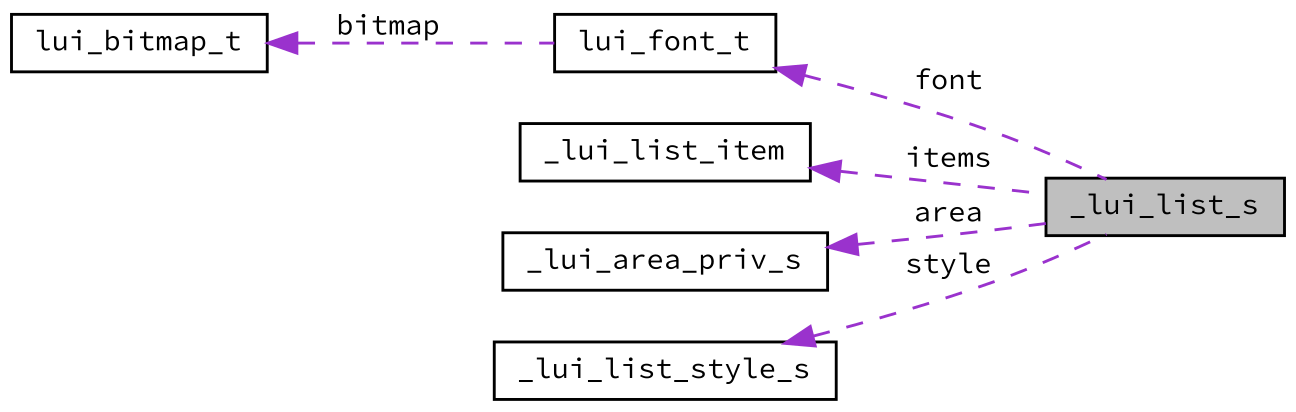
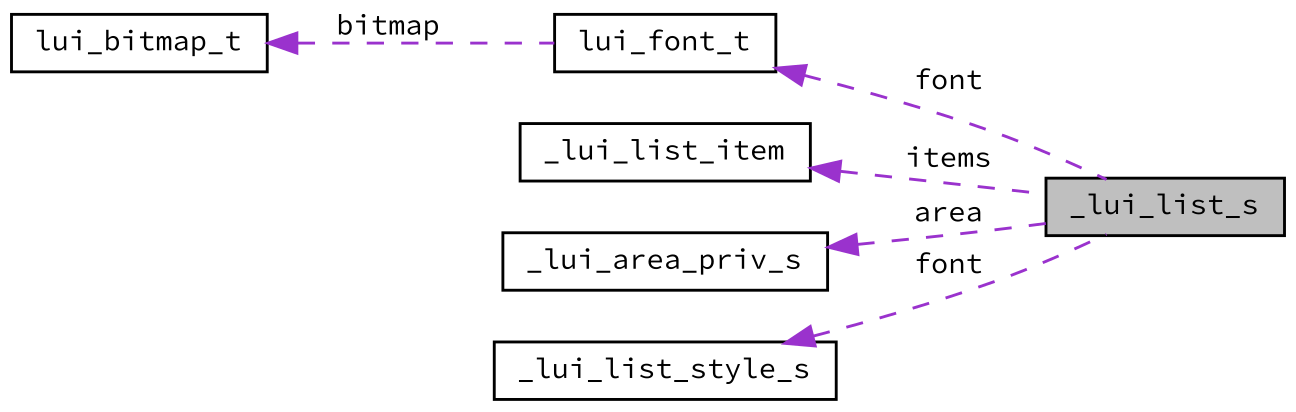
edge "_lui_list_s" -> "_lui_list_style_s": label " style" -> " font"
